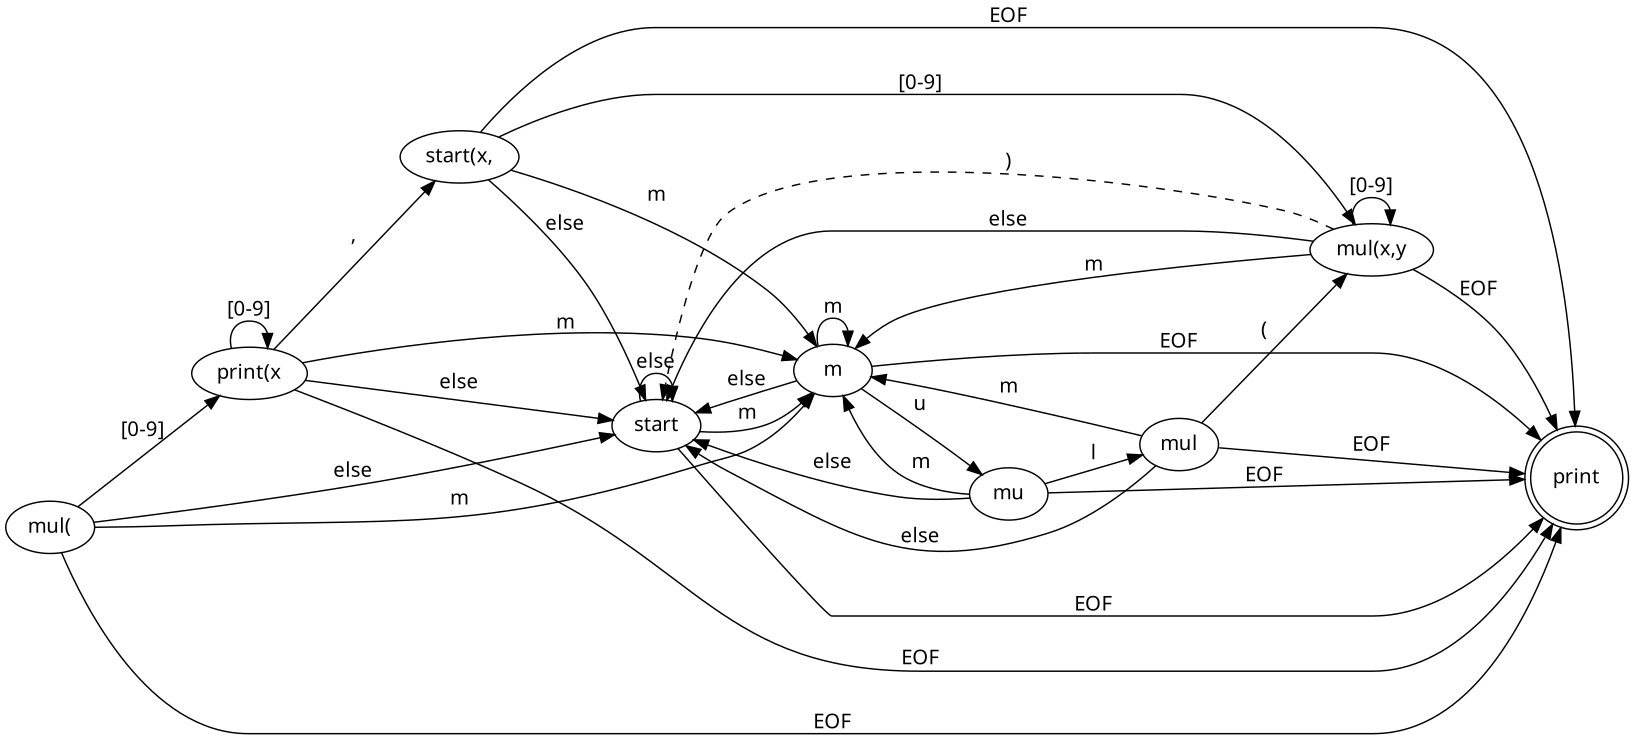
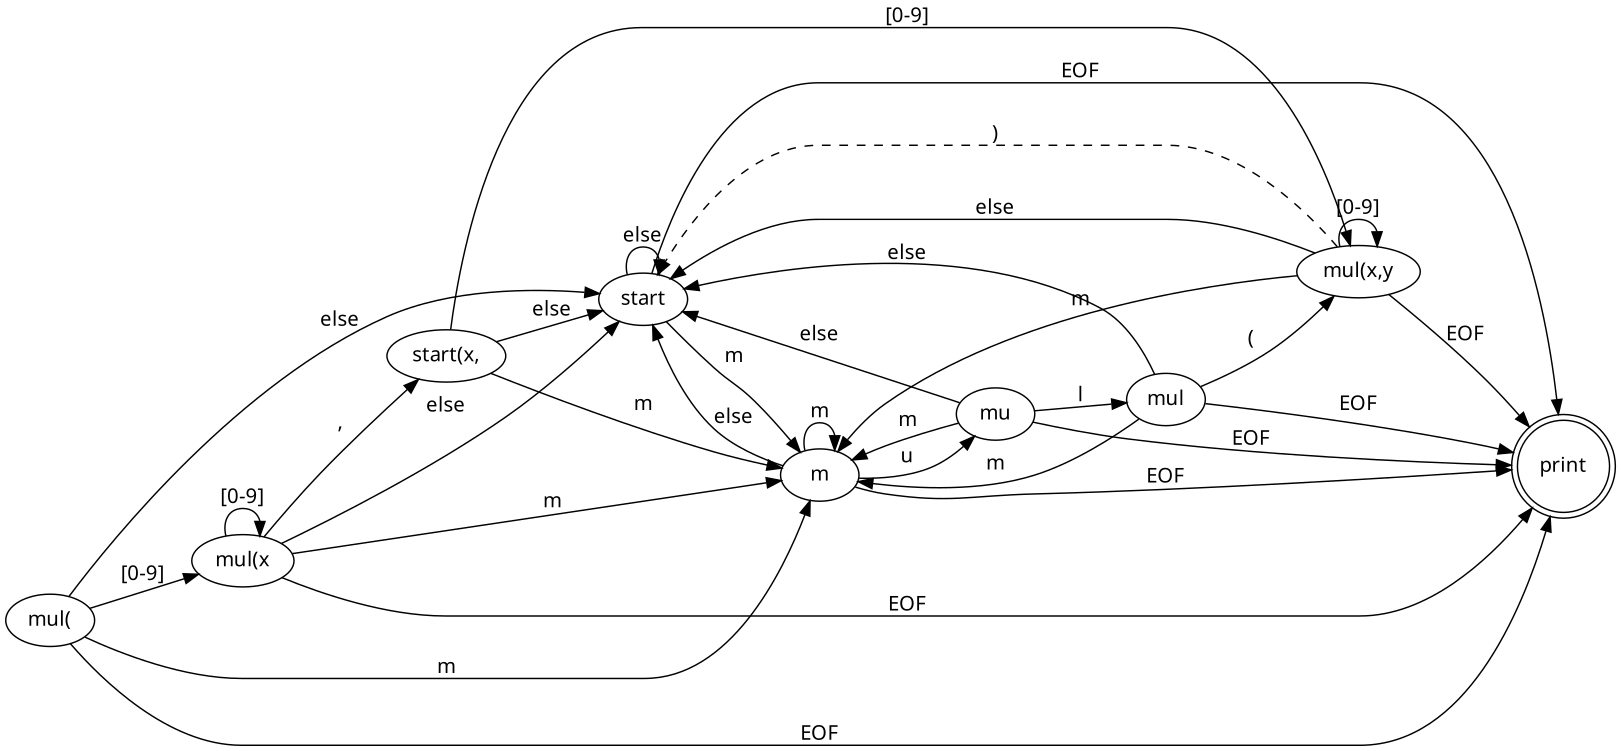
edge "start(x," -> "print": removed, label "EOF"
node "print(x": label "print(x" -> "mul(x"
